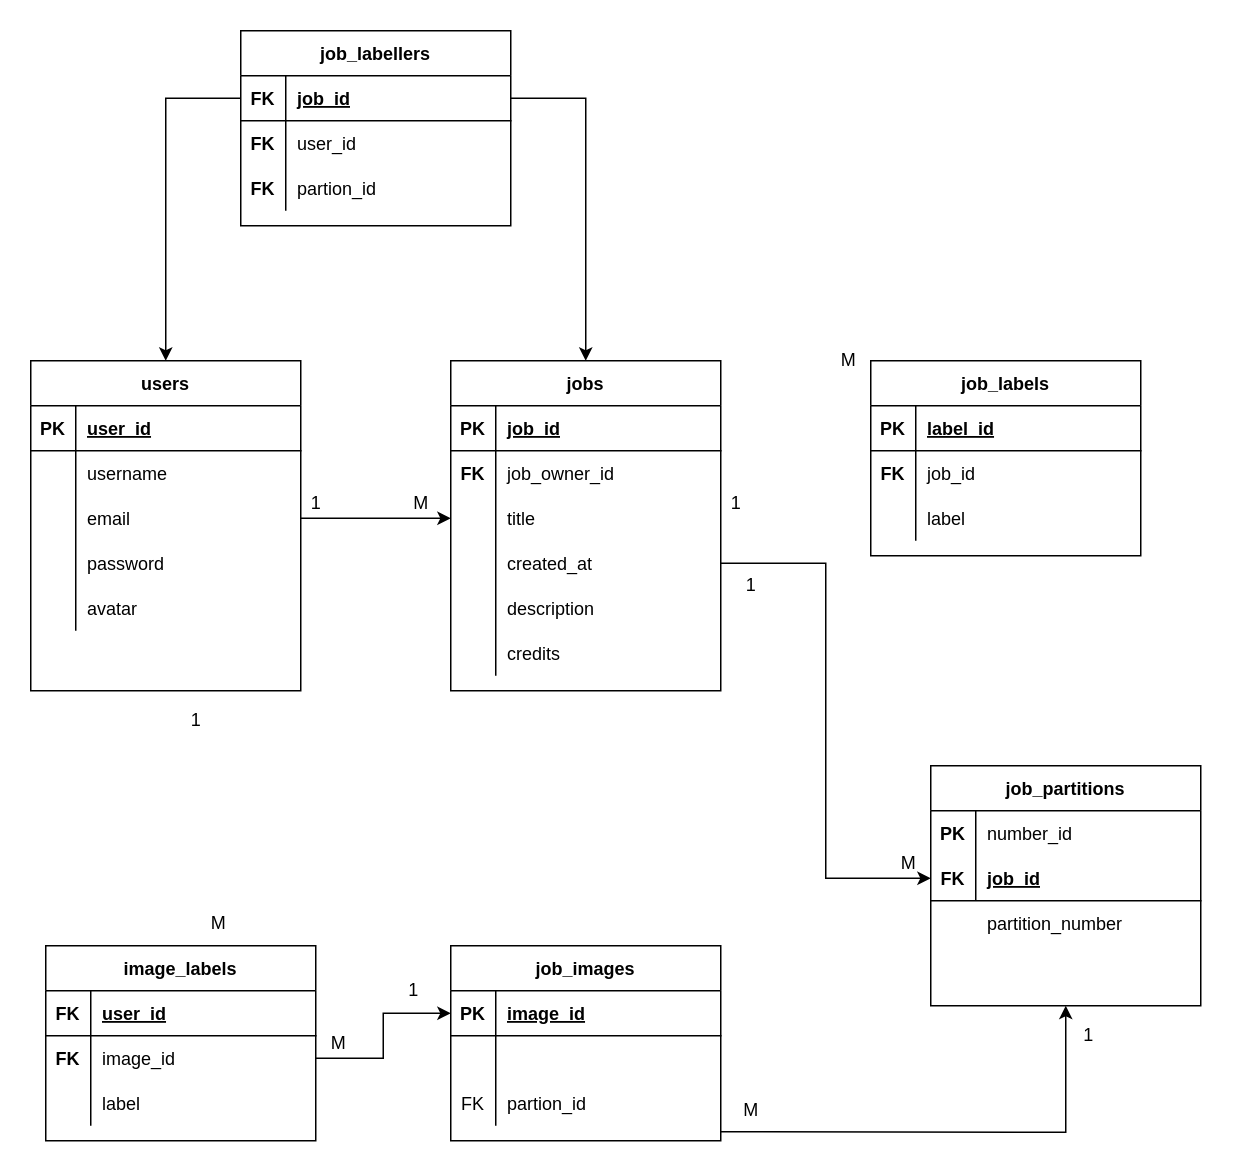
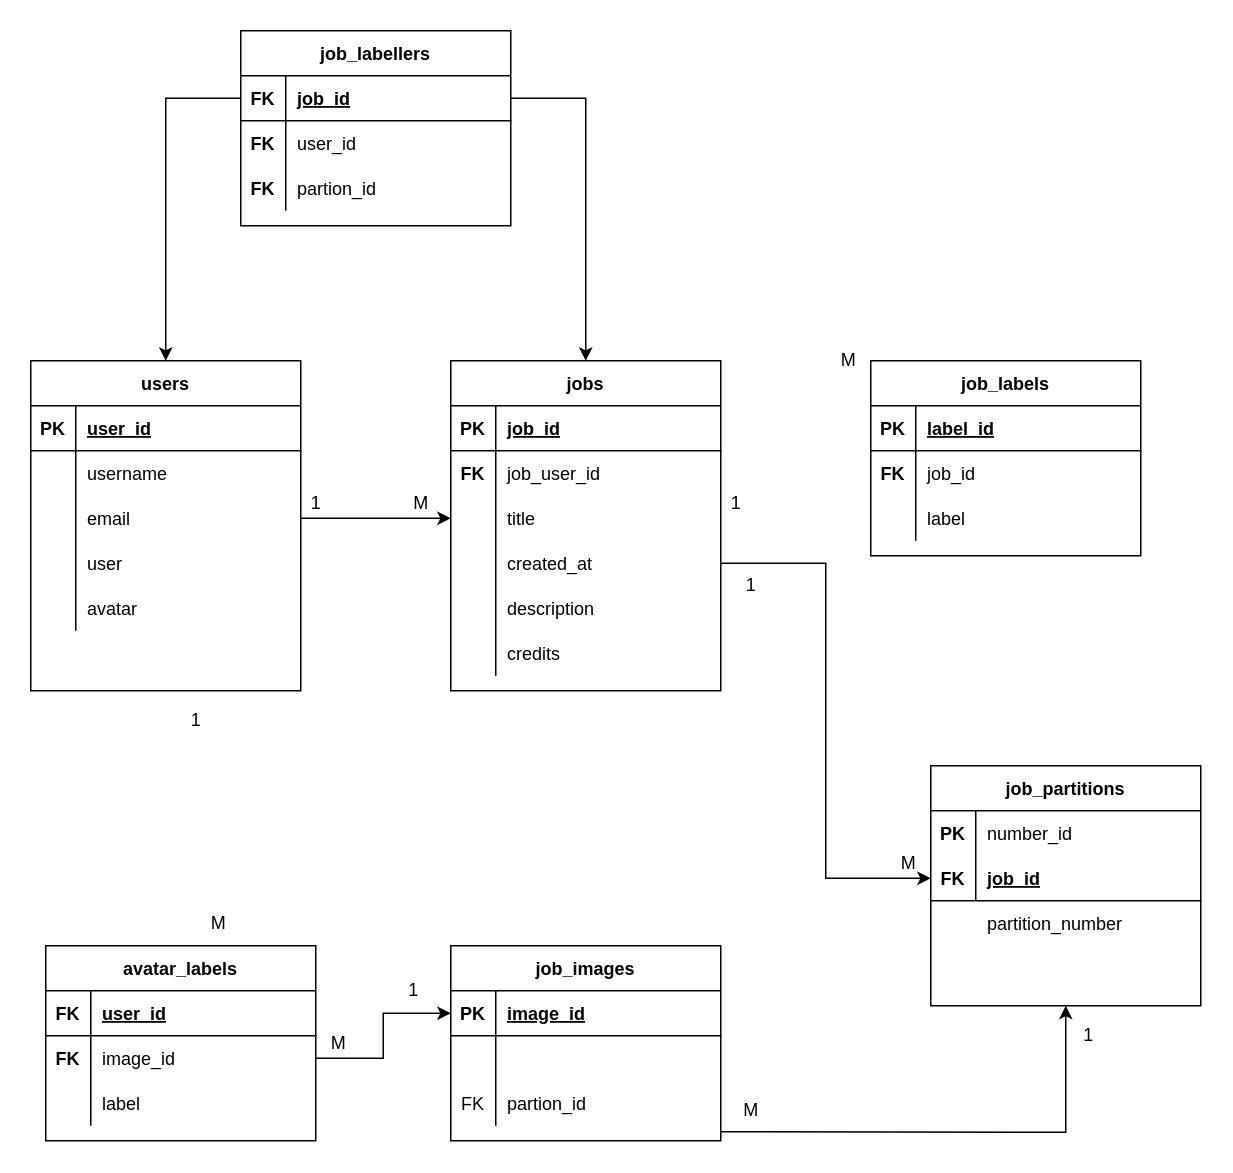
node "job_owner_id": label "job_owner_id" -> "job_user_id"
node "password": label "password" -> "user"
node "image_labels": label "image_labels" -> "avatar_labels"
